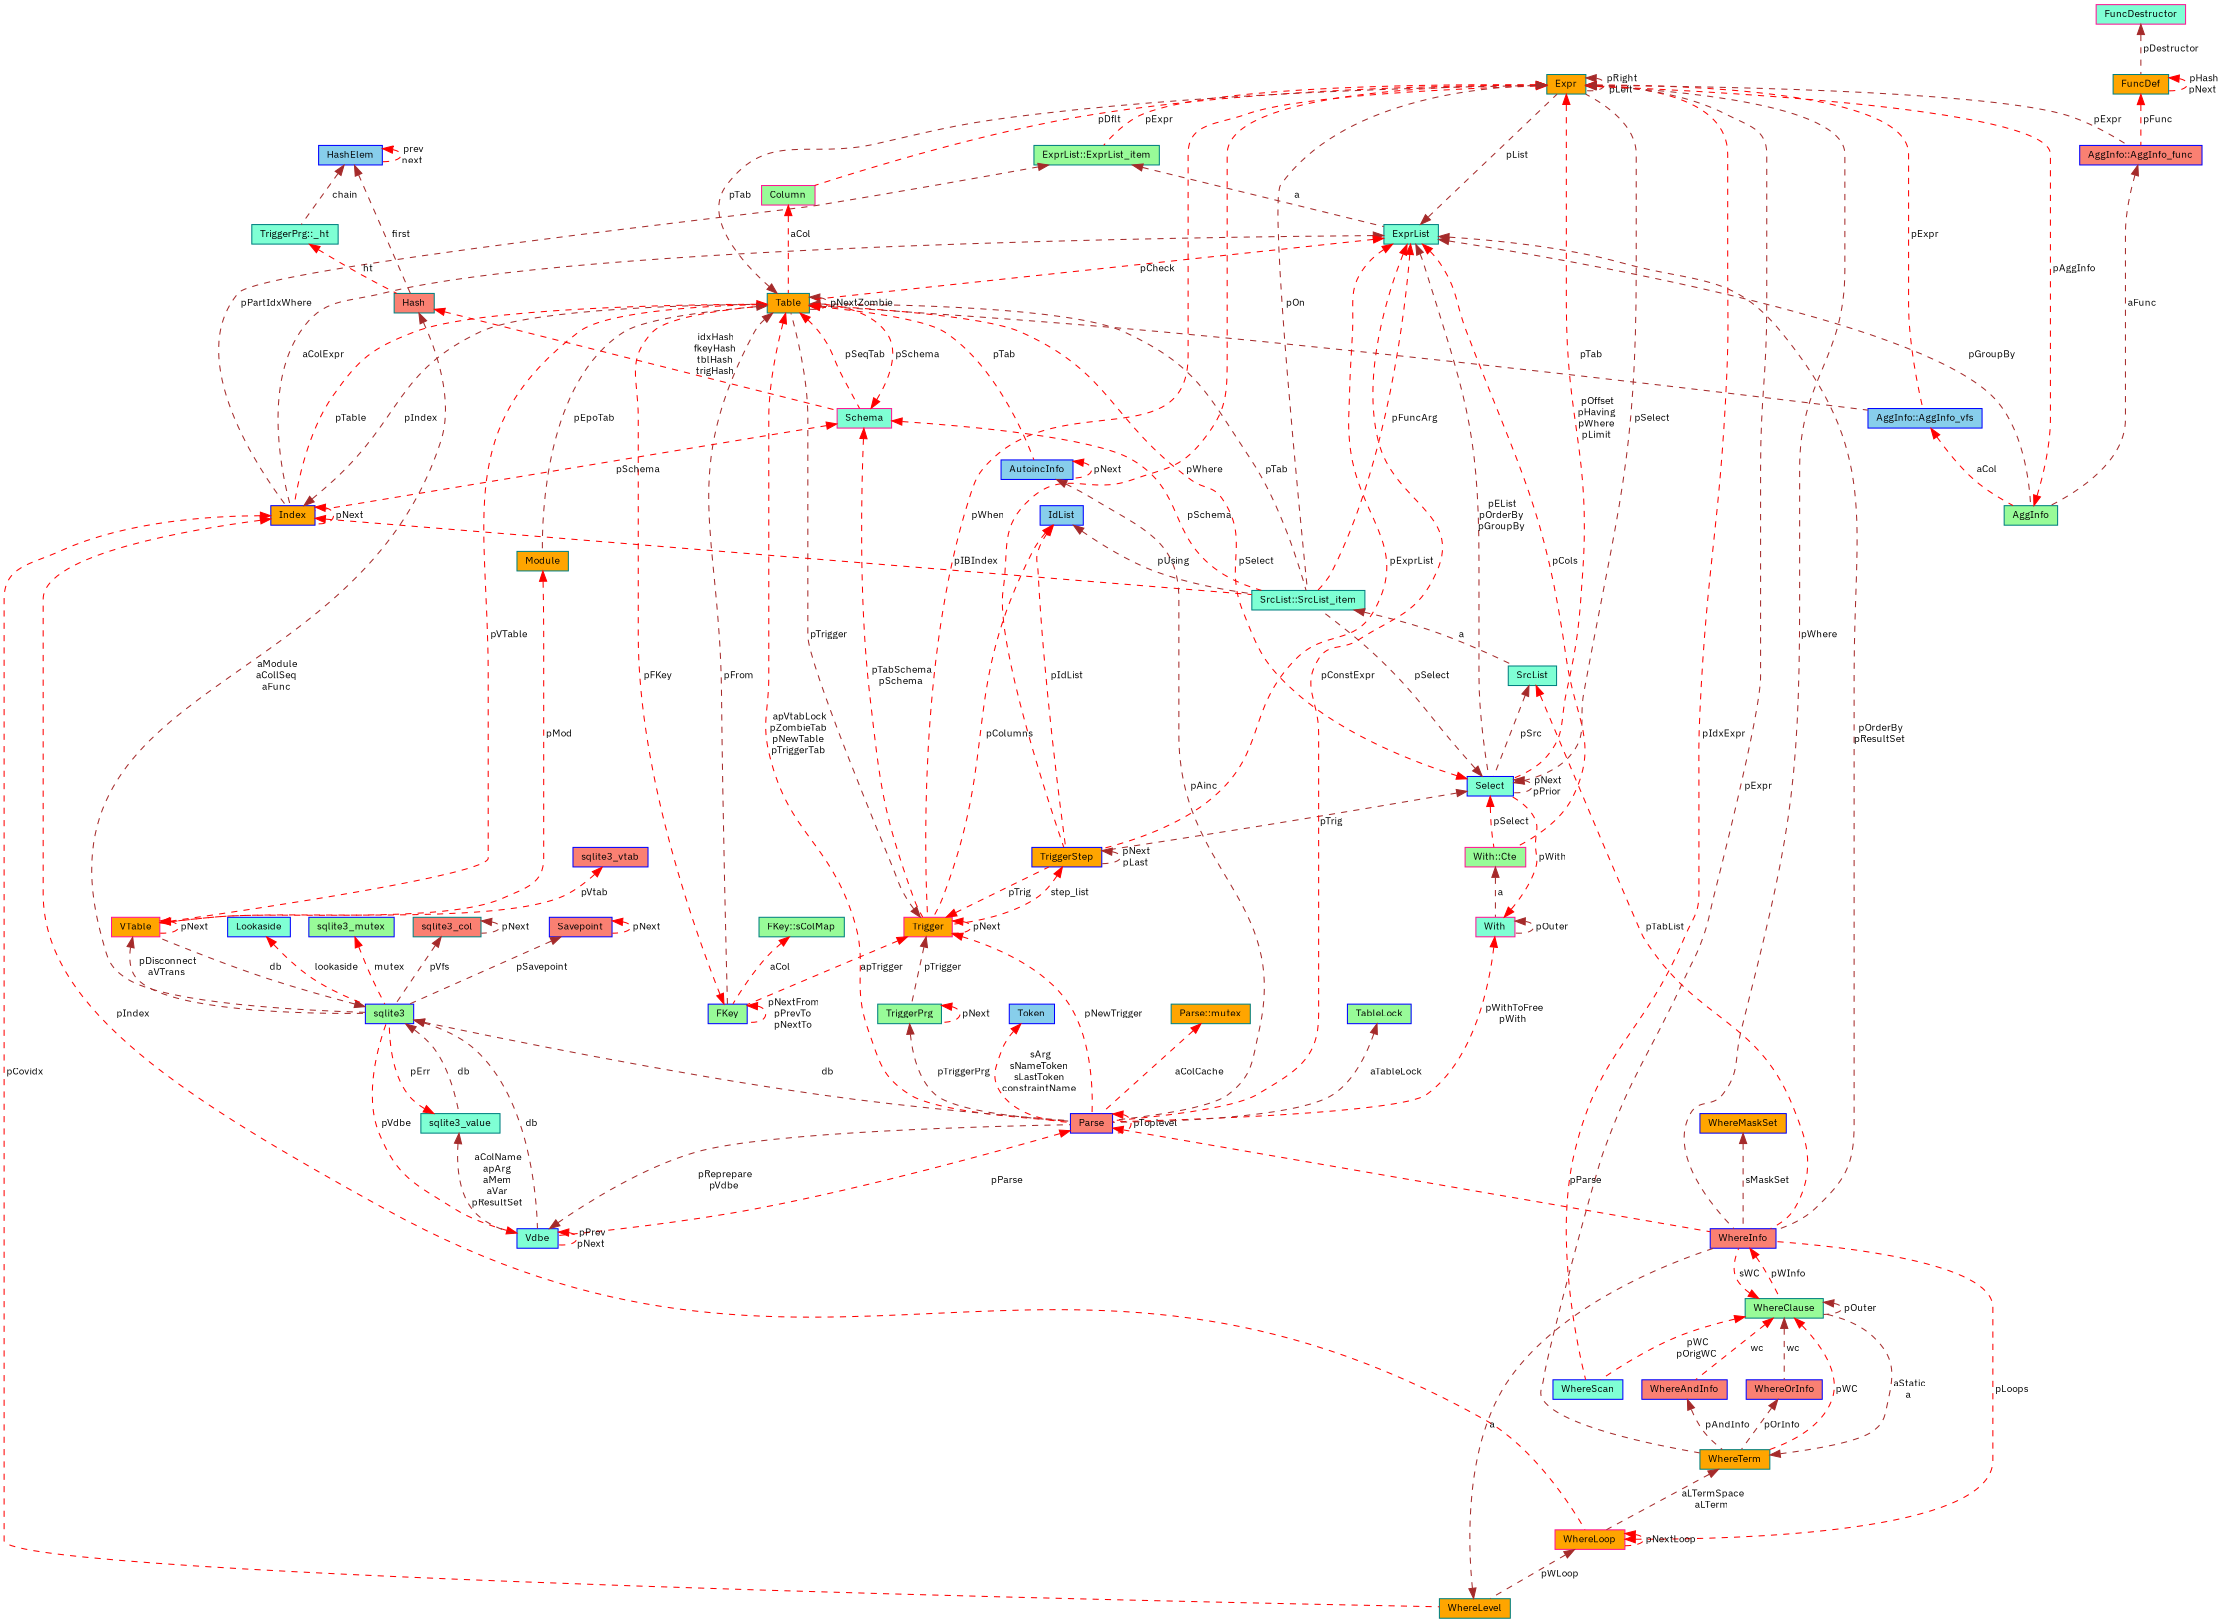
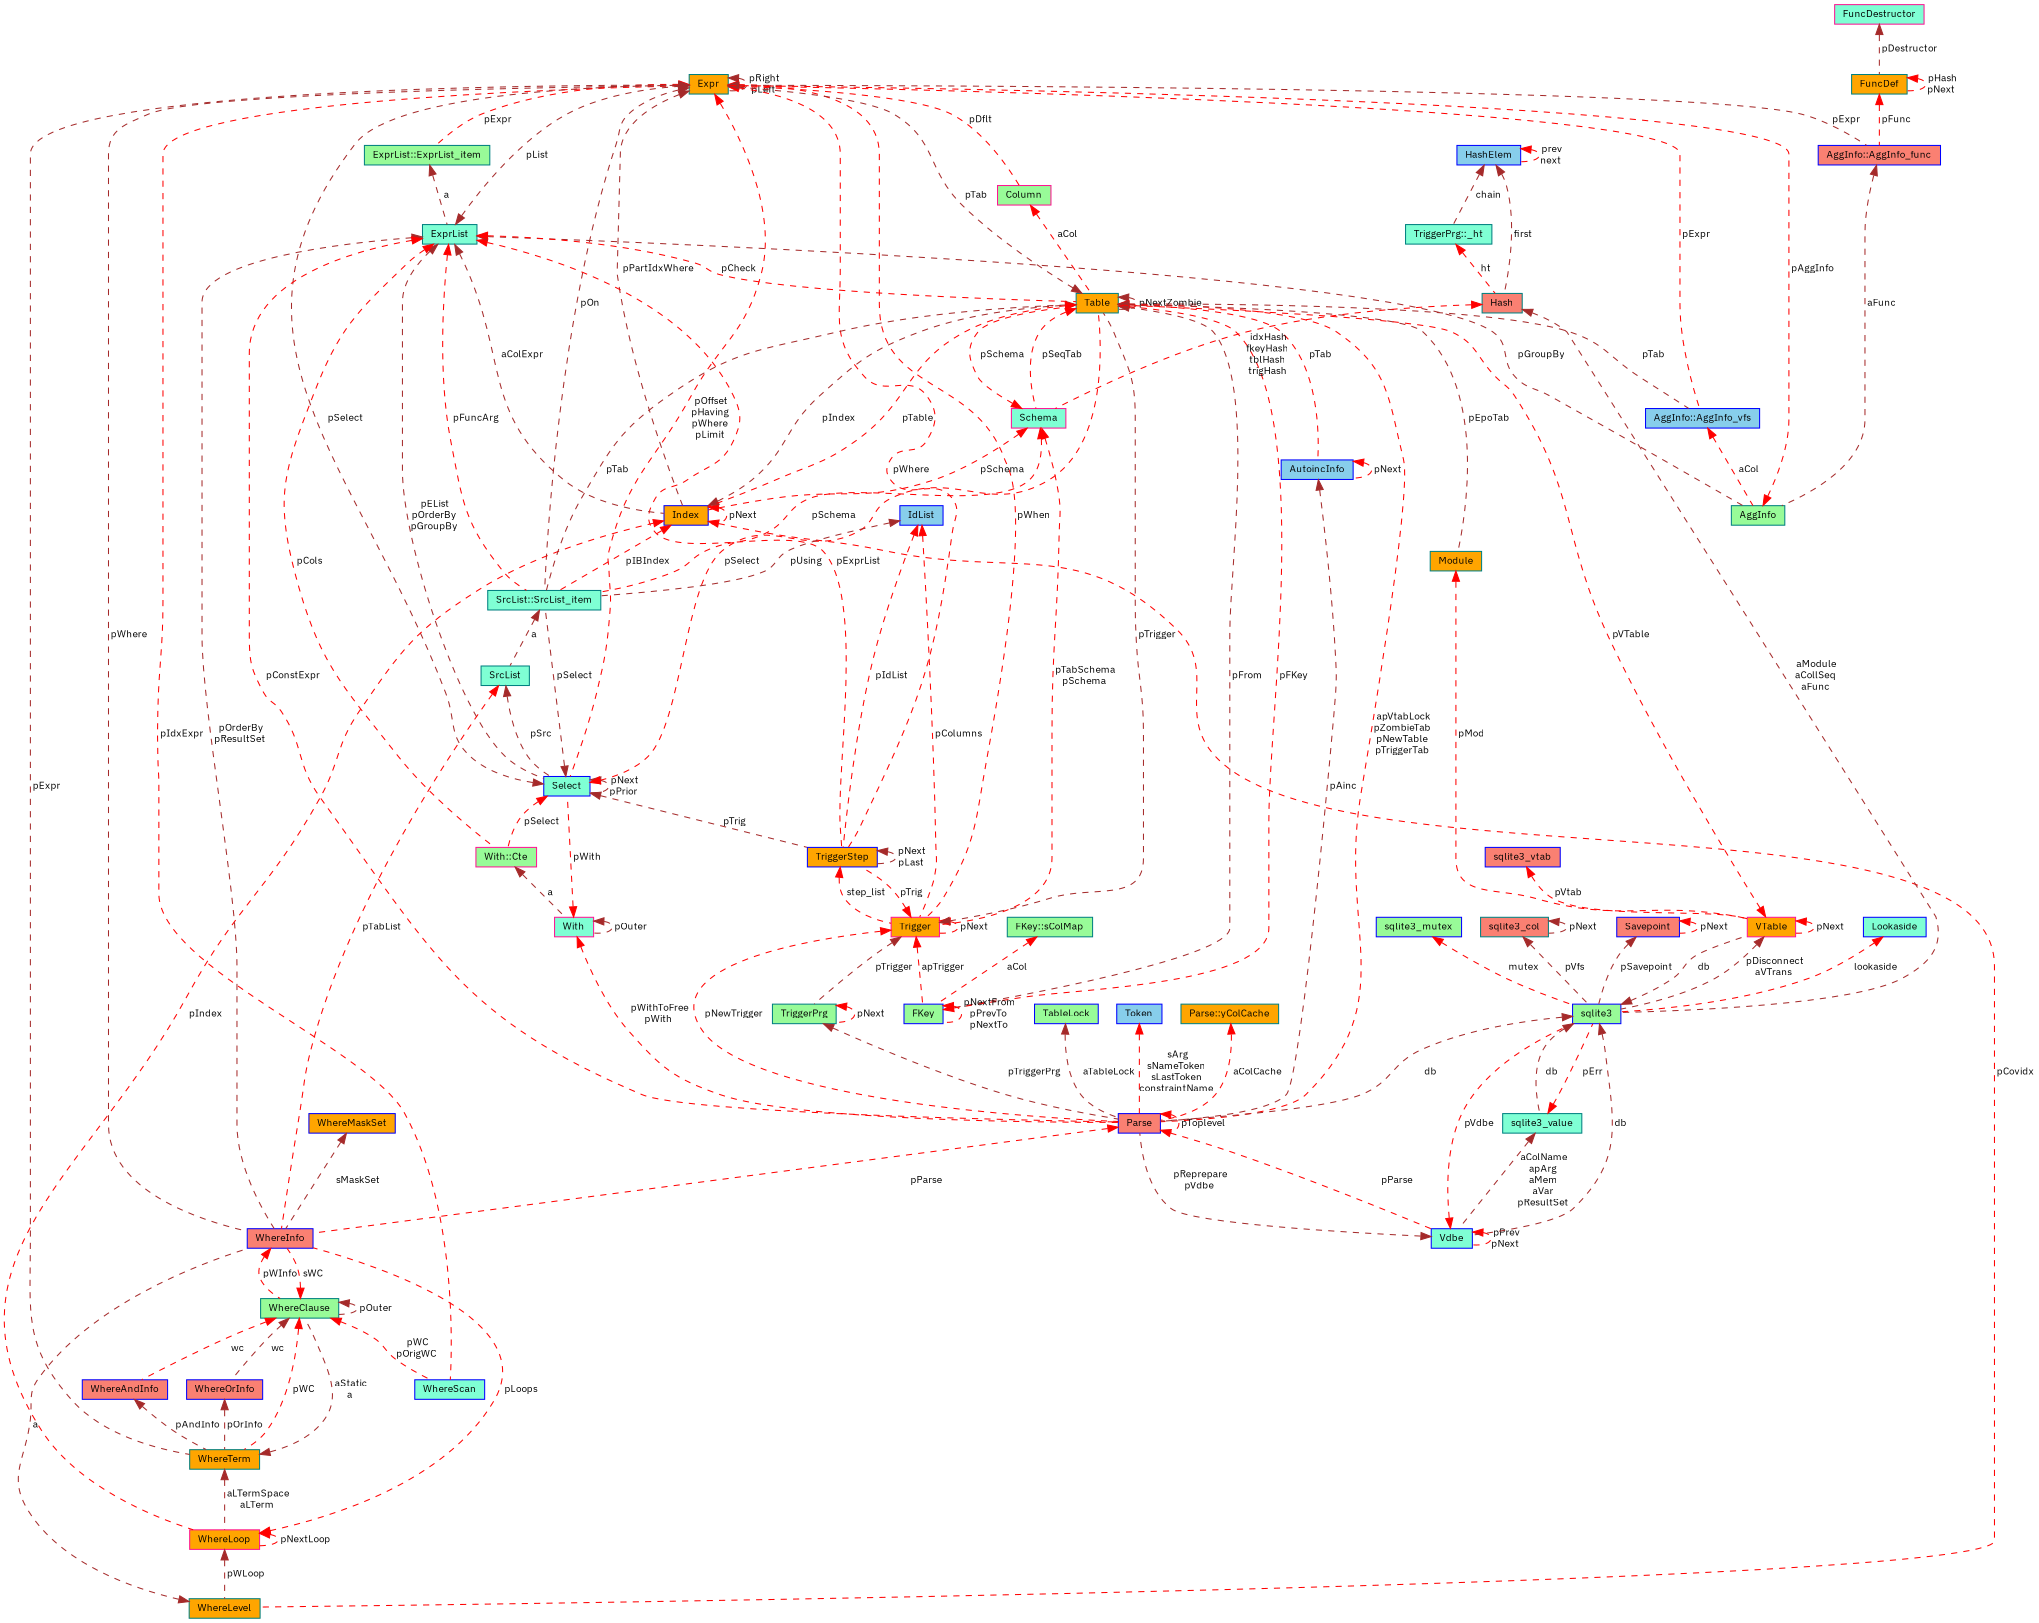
edge "Index" -> "ExprList::ExprList_item": now "Index" -> "Expr"
node "Parse::mutex": label "Parse::mutex" -> "Parse::yColCache"
